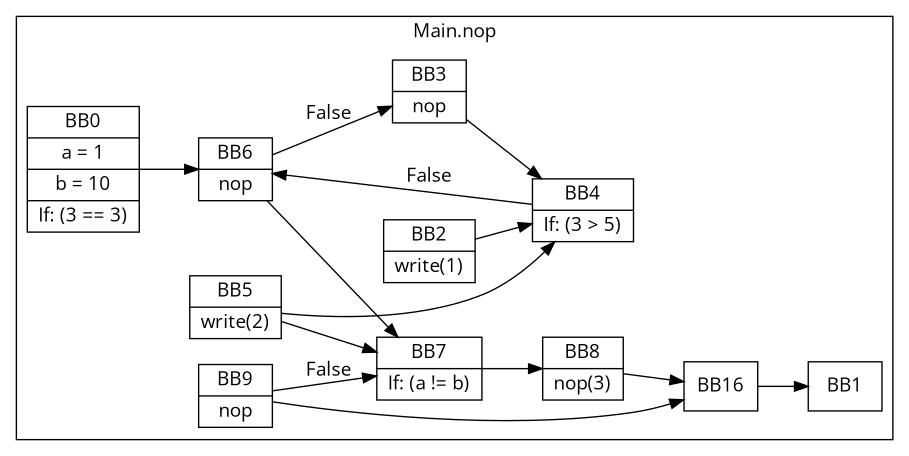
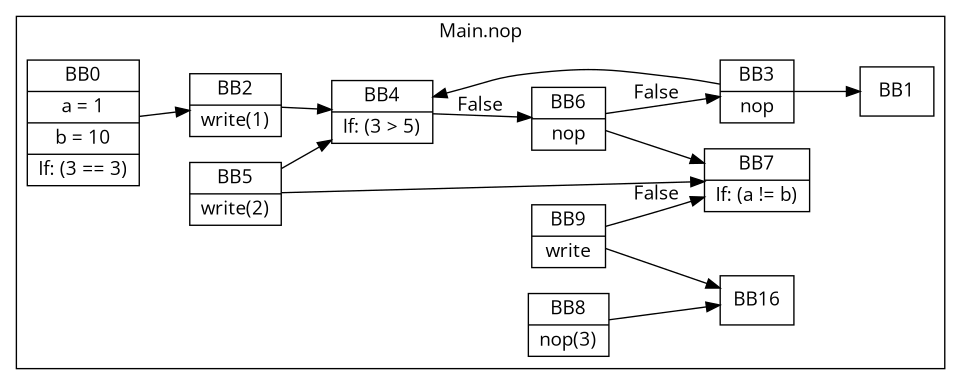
edge "BB0" -> "BB6": now "BB0" -> "BB2"
edge "BB7" -> "BB8": removed
edge "BB16" -> "BB1": now "BB3" -> "BB1"
node "BB9": text "nop" -> "write"
